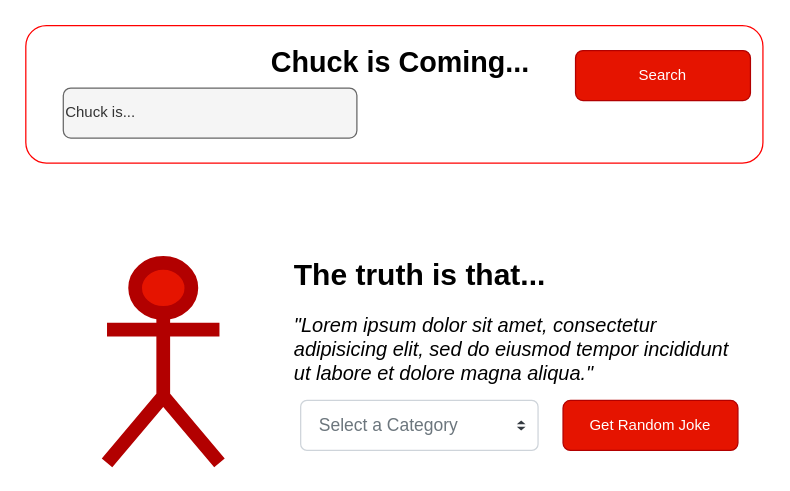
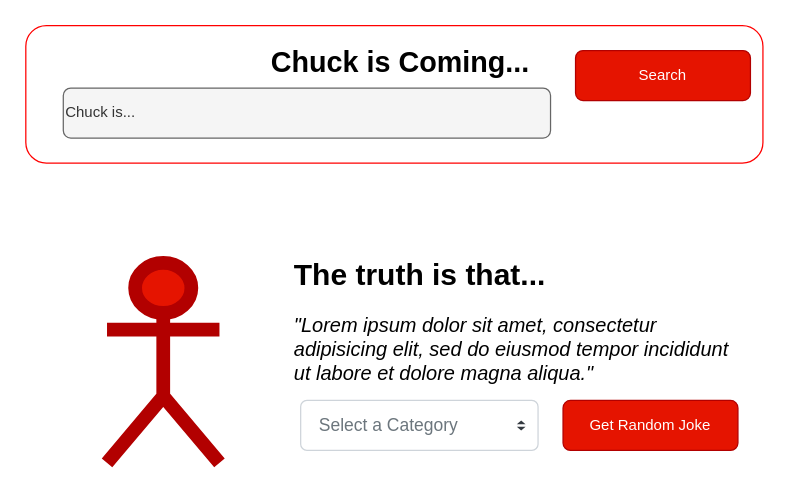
node "Chuck is...": size 294x50 -> 488x50
